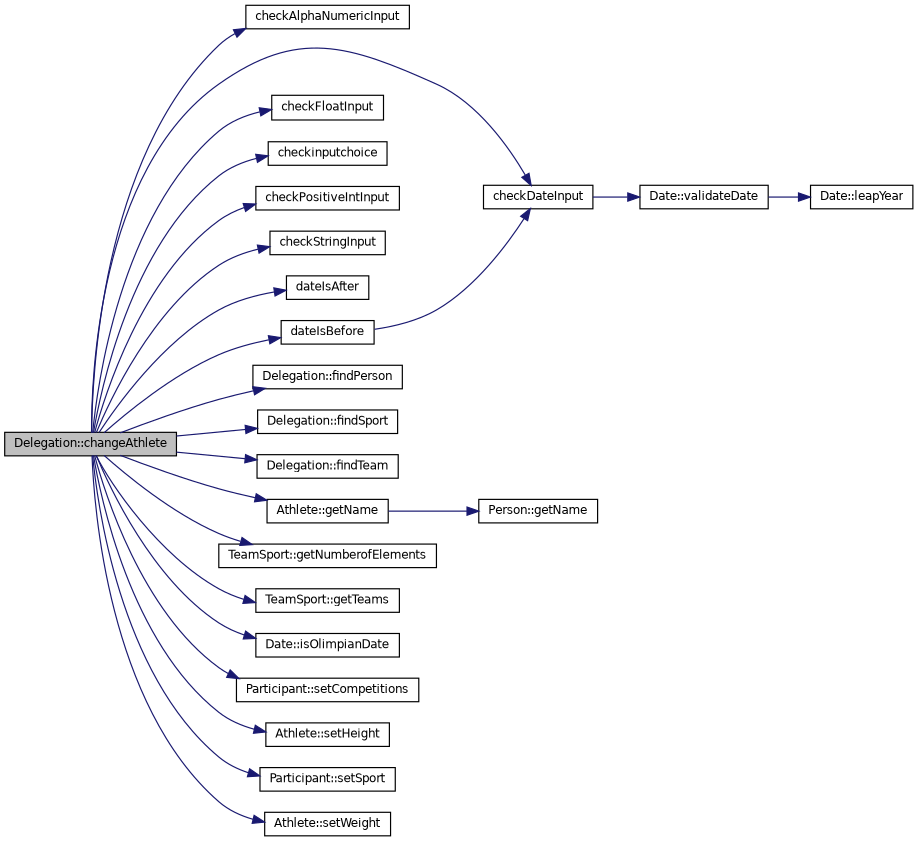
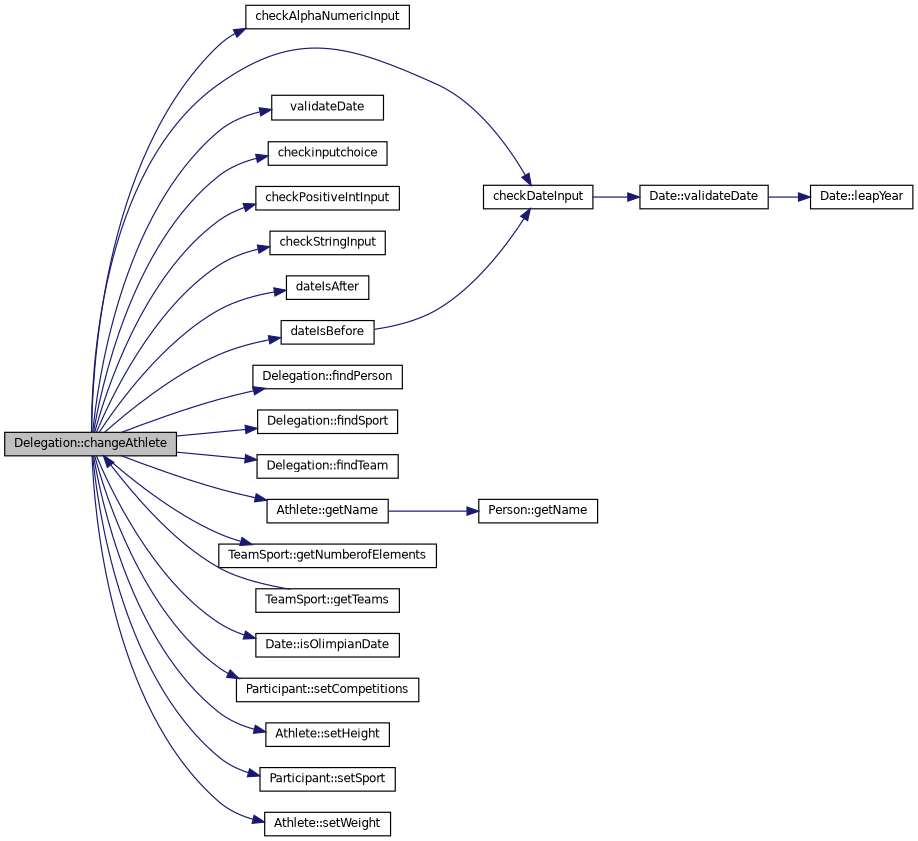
node "checkFloatInput": label "checkFloatInput" -> "validateDate"
edge "Delegation::changeAthlete" -> "TeamSport::getTeams": reversed
